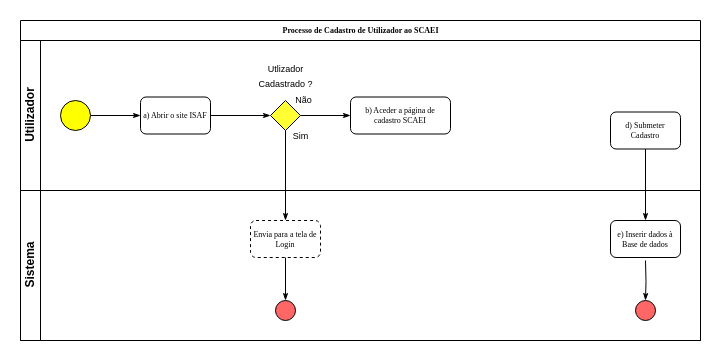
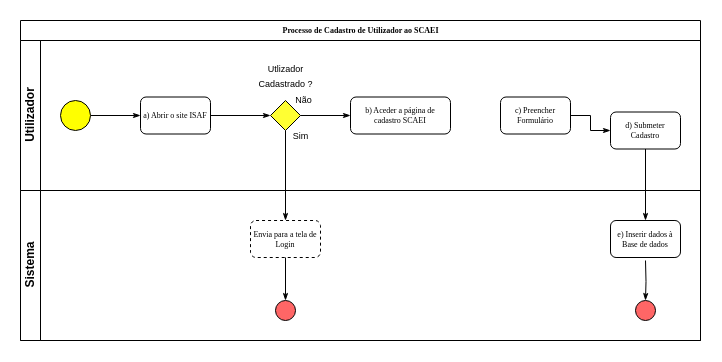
node "c) Preencher Formulário": added
edge "c) Preencher Formulário" -> "d) Submeter Cadastro": added
